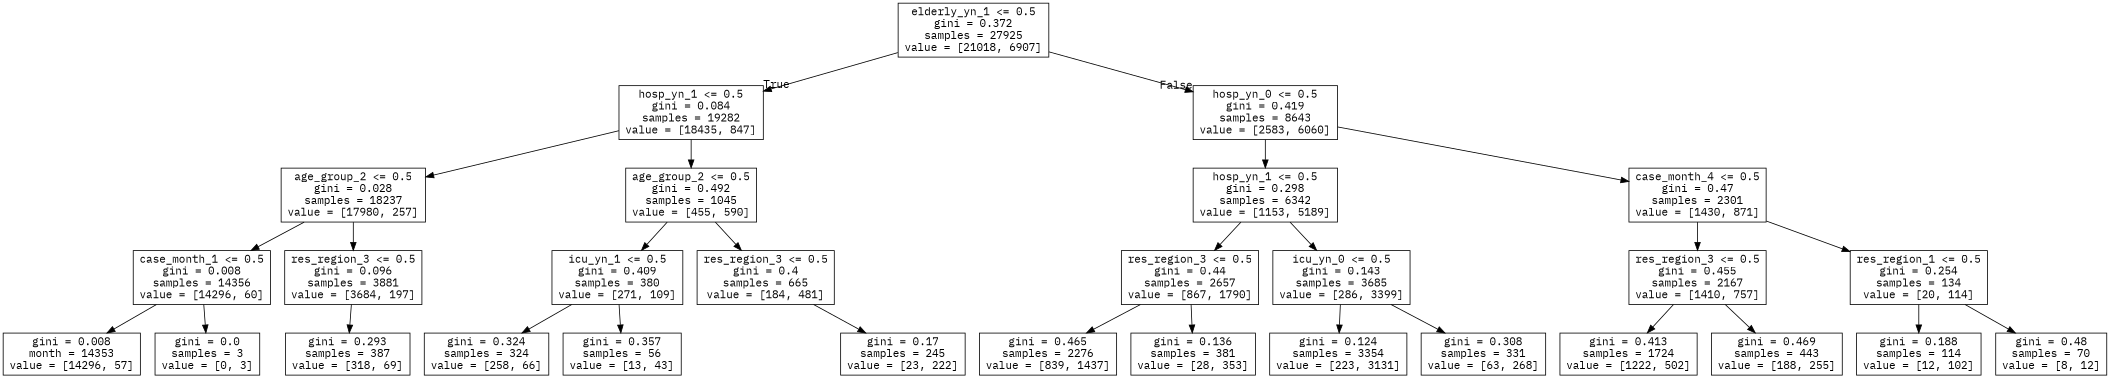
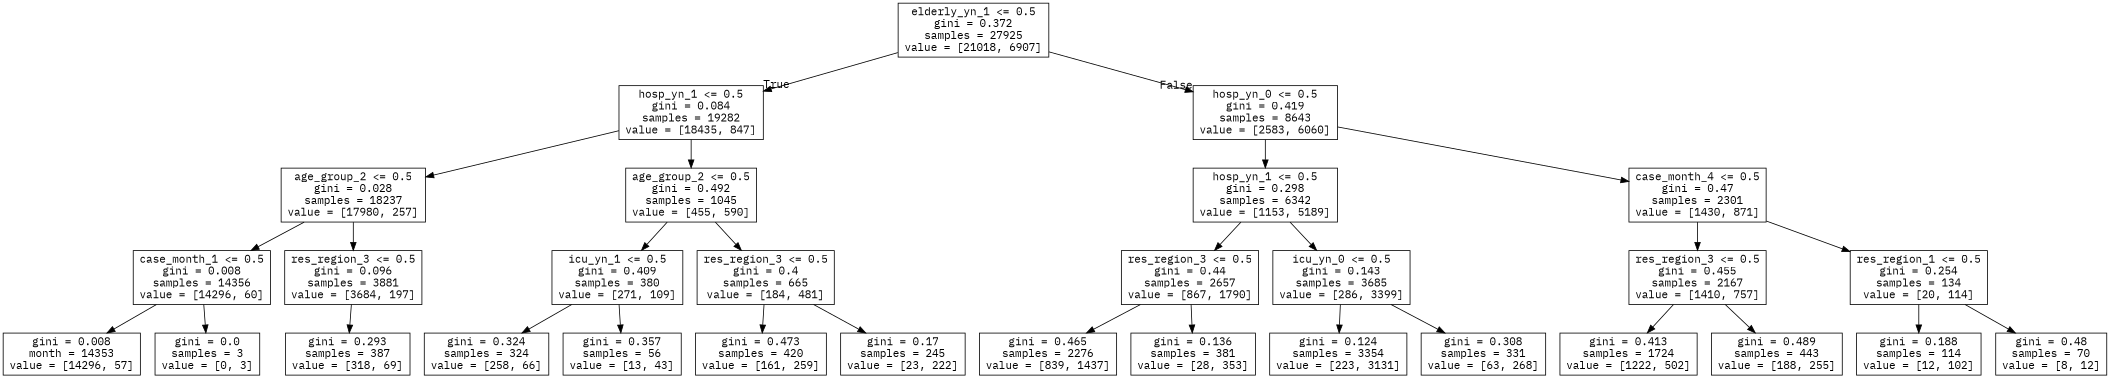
node "gini = 0.473 samples = 420 value = [161, 259]": added
node "gini = 0.469 samples = 443 value = [188, 255]": label "gini = 0.469 samples = 443 value = [188, 255]" -> "gini = 0.489 samples = 443 value = [188, 255]"
